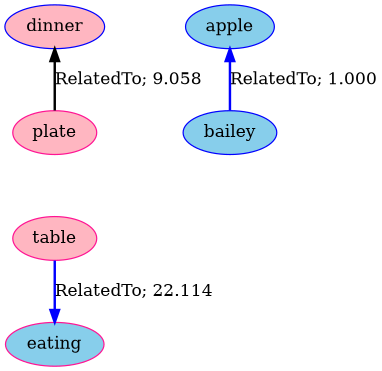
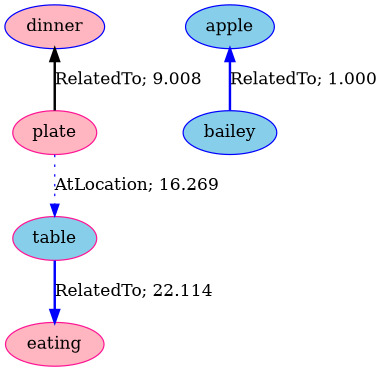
edge "plate" -> "dinner": label "RelatedTo; 9.058" -> "RelatedTo; 9.008"
edge "plate" -> "table": added, label "AtLocation; 16.269"
node "table": fillcolor lightpink -> skyblue
node "eating": fillcolor skyblue -> lightpink
